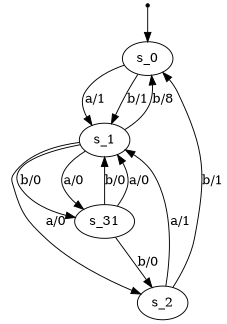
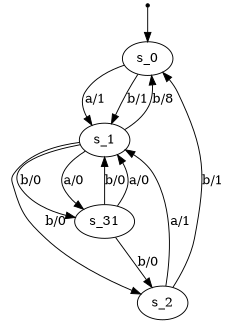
edge "s_1" -> "s_2": label "a/0" -> "b/0"
